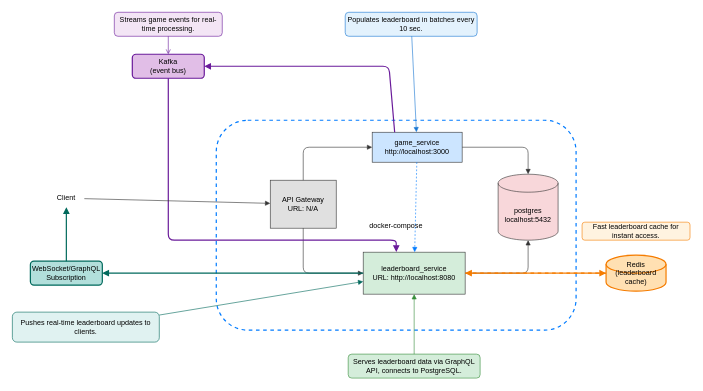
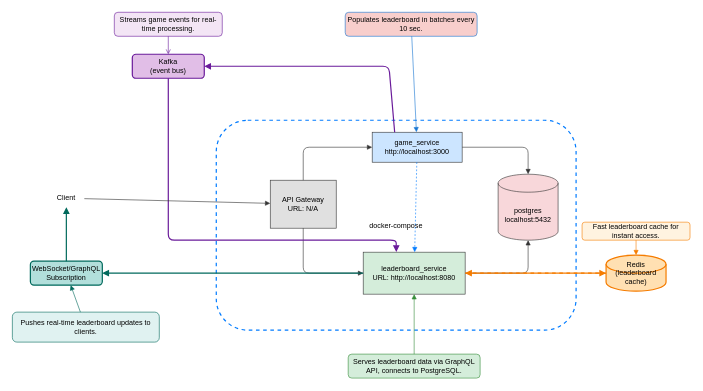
node "Populates leaderboard in batches every 10 sec.": fillcolor #e3f2fd -> #f8cecc
edge "Fast leaderboard cache for instant access." -> "Redis (leaderboard cache)": added
edge "Pushes real-time leaderboard updates to clients." -> "leaderboard_service URL: http://localhost:8080": now "Pushes real-time leaderboard updates to clients." -> "WebSocket/GraphQL Subscription"
